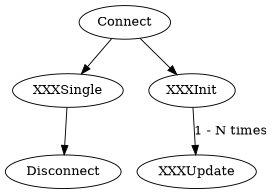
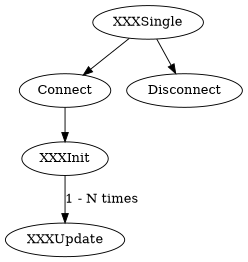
edge "Connect" -> "XXXSingle": reversed
